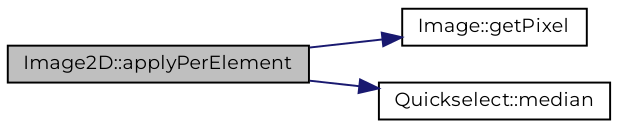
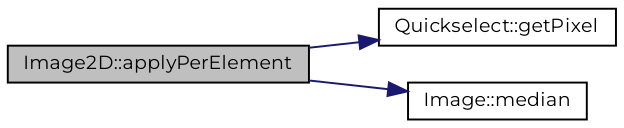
node "Image::getPixel": label "Image::getPixel" -> "Quickselect::getPixel"
node "Quickselect::median": label "Quickselect::median" -> "Image::median"
